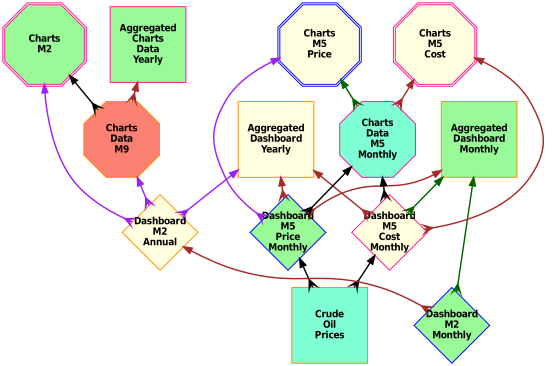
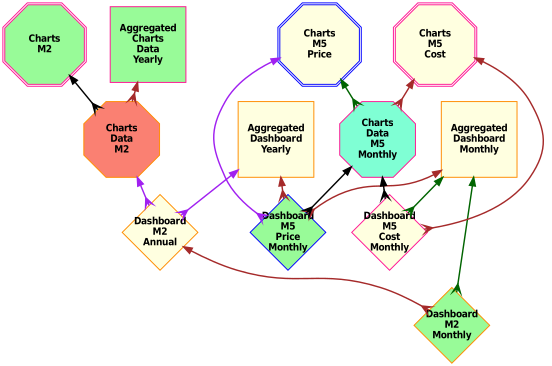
node "Charts Data M9": label "Charts Data M9" -> "Charts Data M2"
node "Aggregated Dashboard Monthly": fillcolor palegreen -> lightyellow
edge "Charts M2" -- "Dashboard M2 Annual": removed
edge "Aggregated Dashboard Yearly" -- "Dashboard M5 Cost Monthly": removed
node "Crude Oil Prices": removed
node "Dashboard M2 Monthly": color blue -> darkorange
